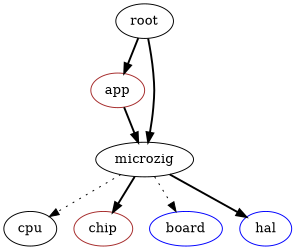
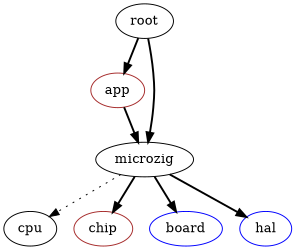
edge "microzig" -> "board": style dotted -> bold
